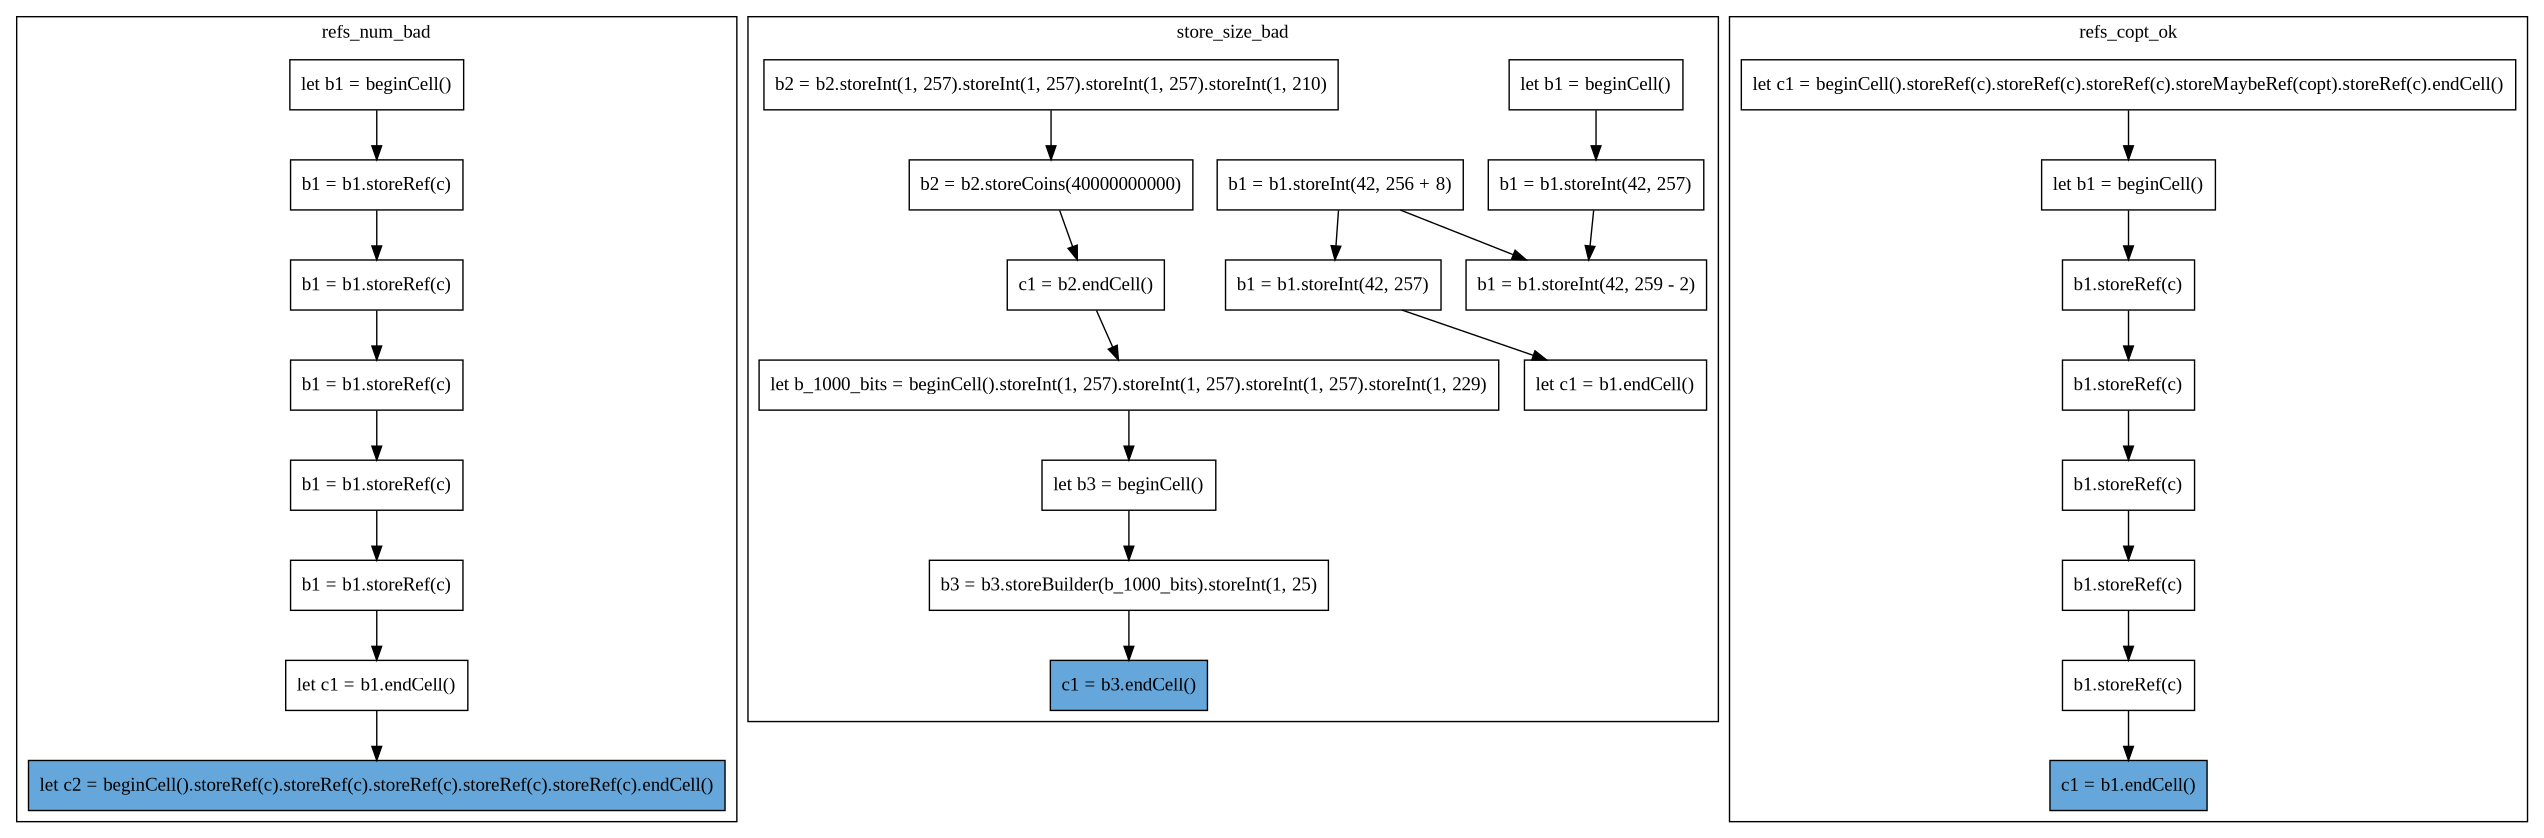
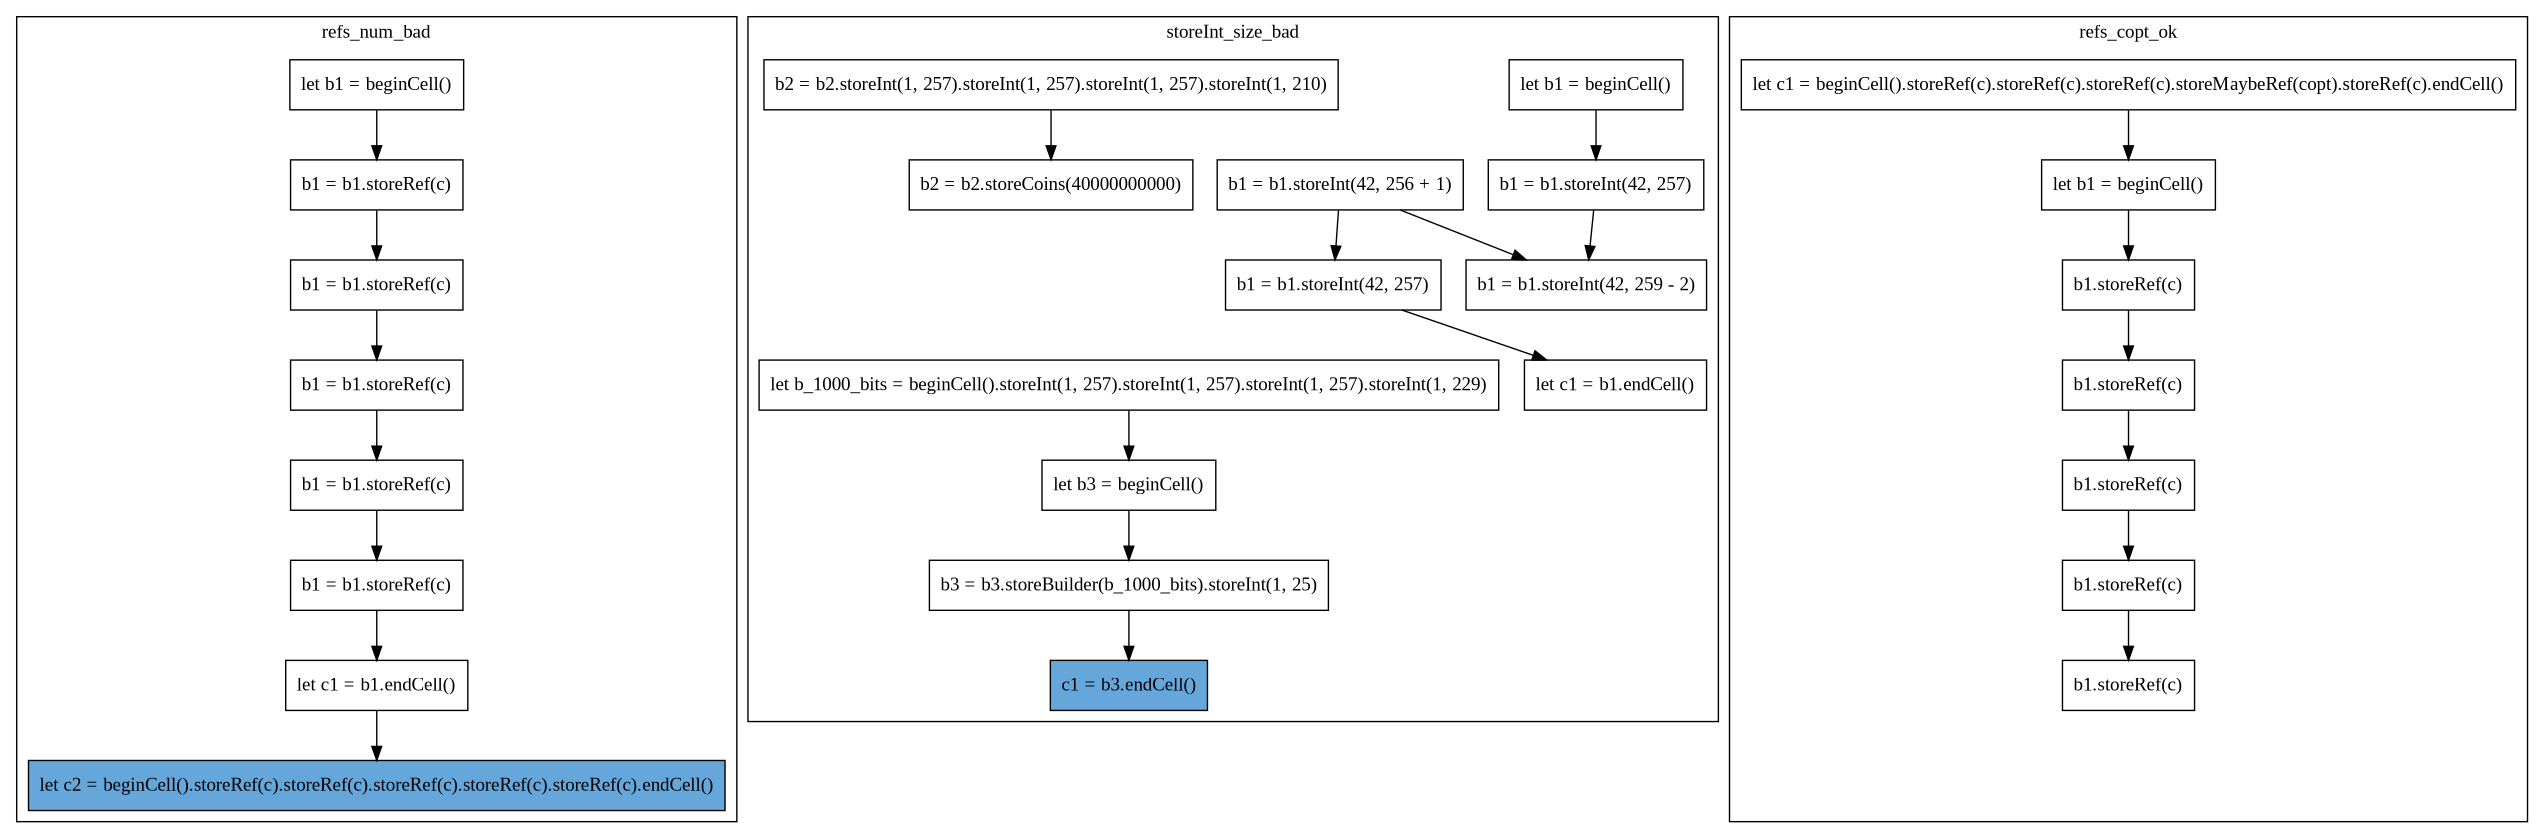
cluster "store_size_bad": label "store_size_bad" -> "storeInt_size_bad"
node "b1 = b1.storeInt(42, 256 + 8)": label "b1 = b1.storeInt(42, 256 + 8)" -> "b1 = b1.storeInt(42, 256 + 1)"
node "c1 = b2.endCell()": removed
node "c1 = b1.endCell()": removed
